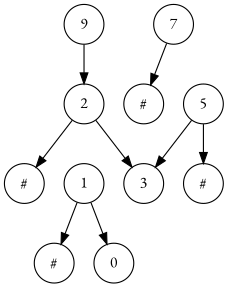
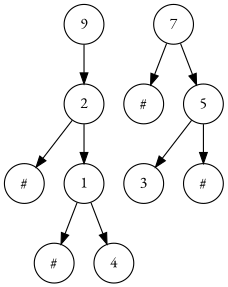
edge "7" -> "5": added
edge "2" -> "3": now "2" -> "1"
node "0": label "0" -> "4"
